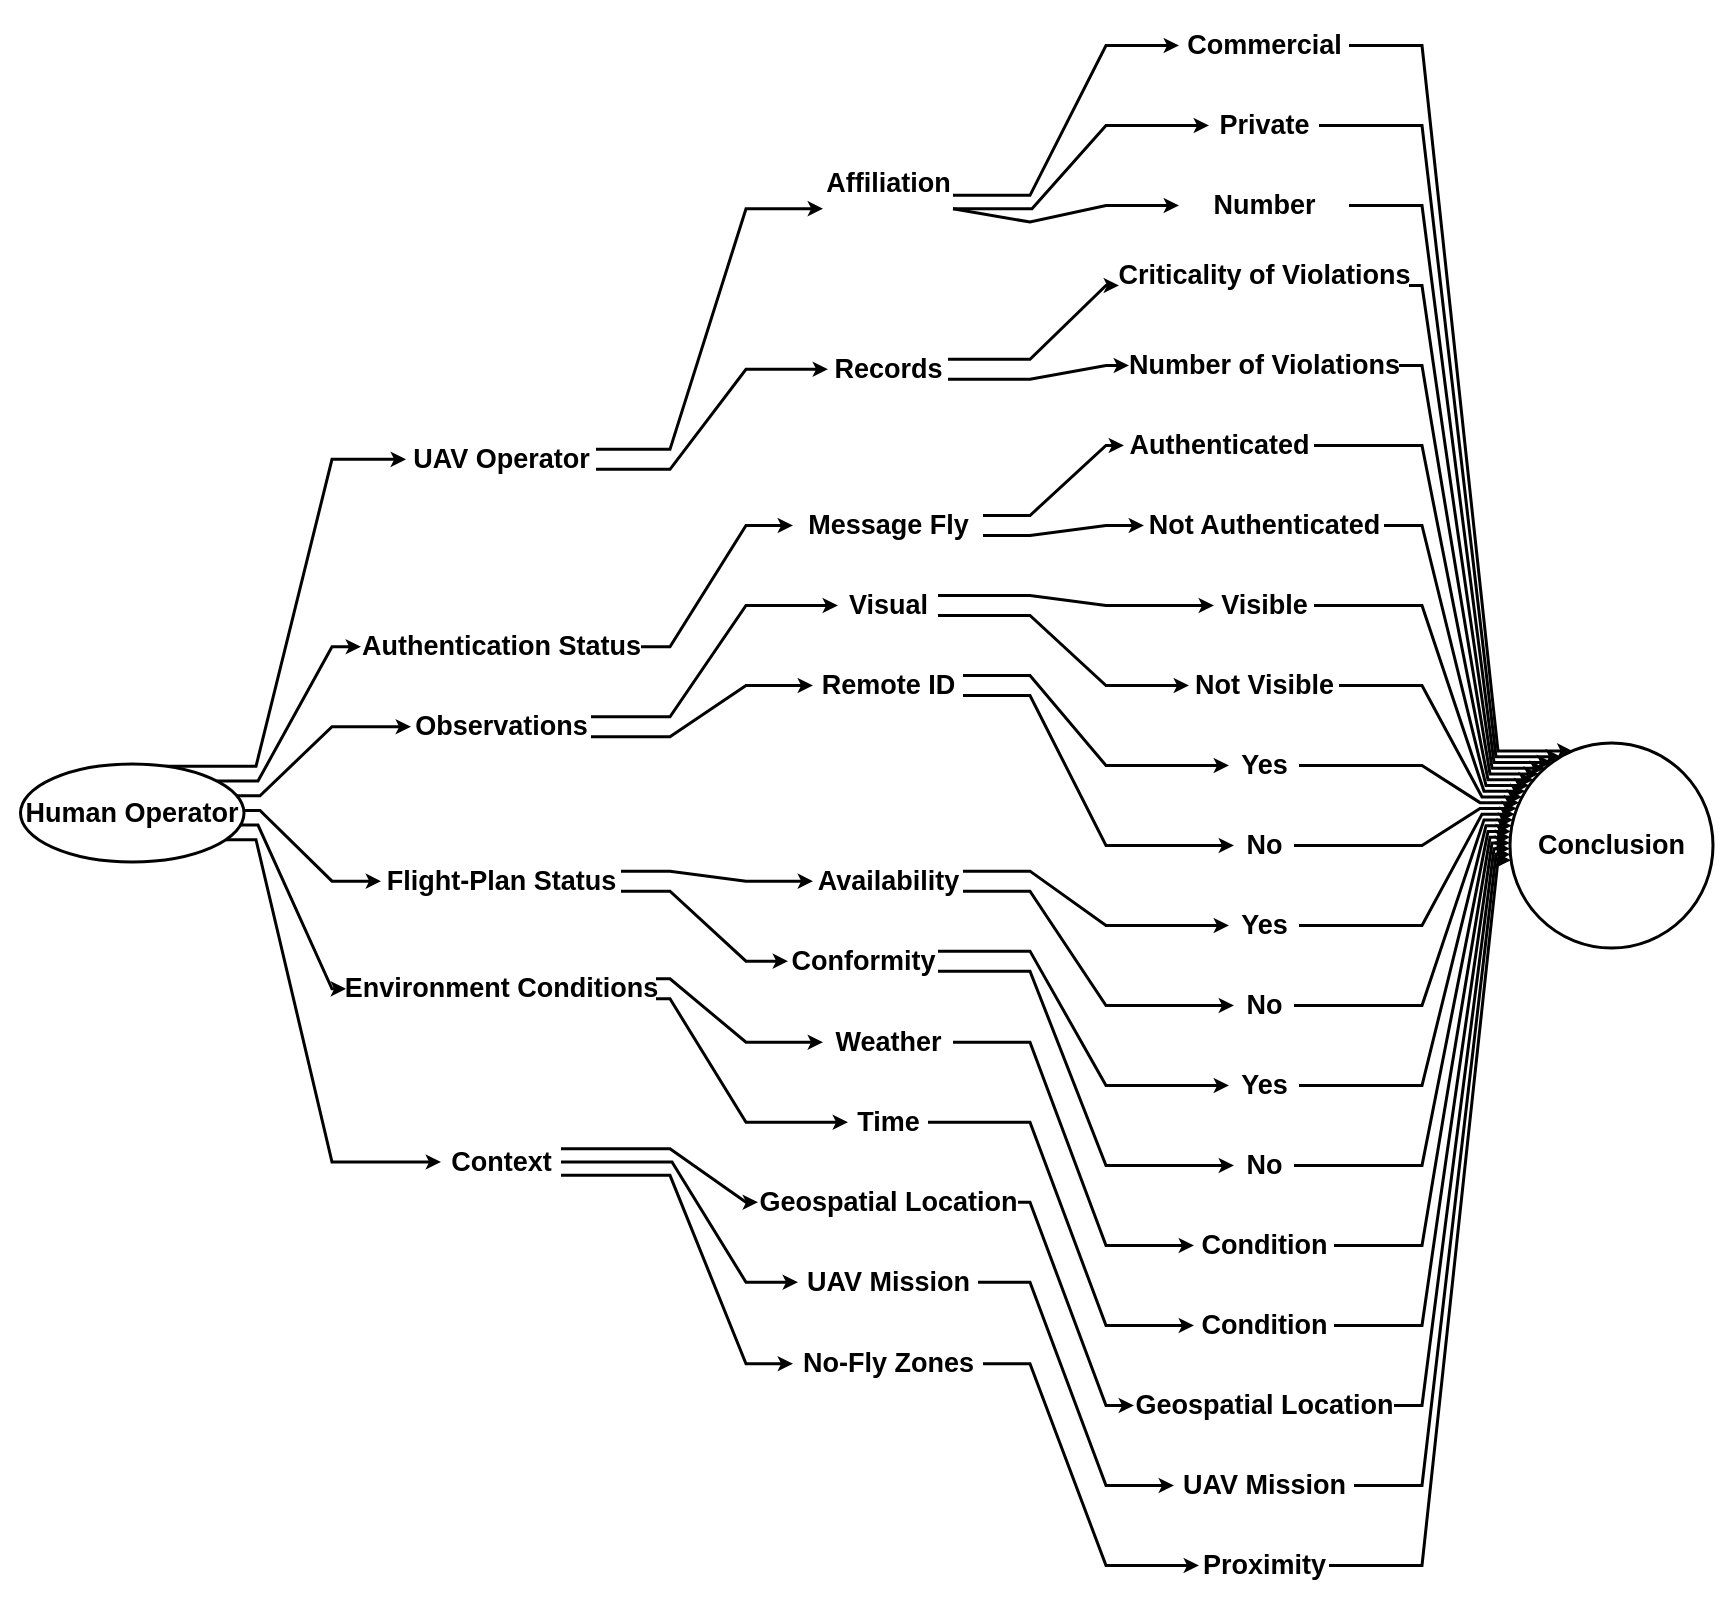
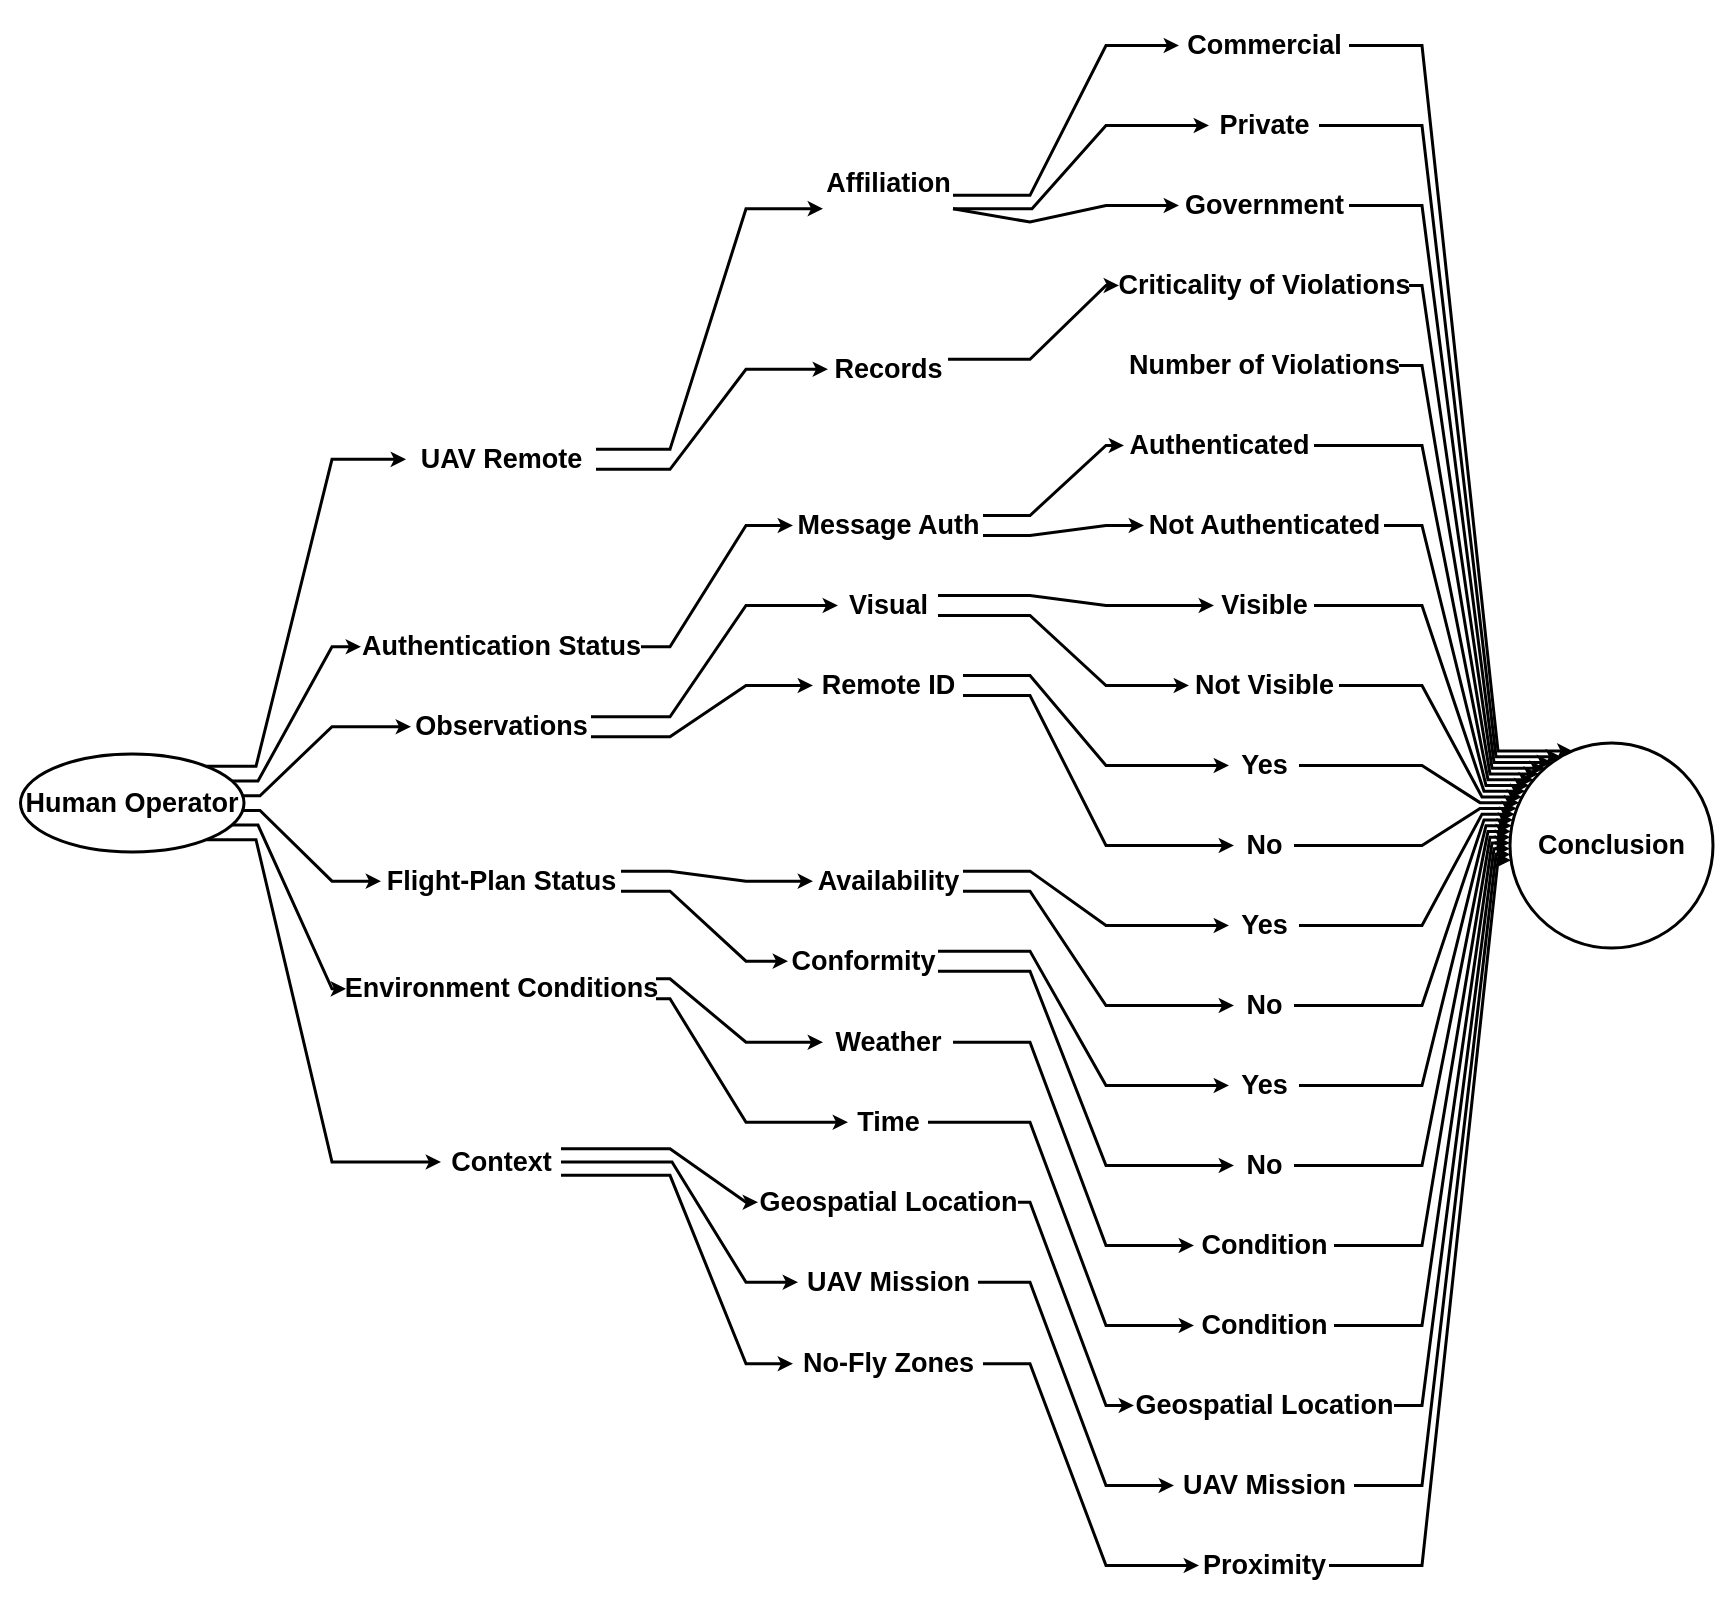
node "Number": label "Number" -> "Government"
node "Criticality of Violations": moved (1264, 276) -> (1264, 286)
edge "Records" -> "Number of Violations": removed
node "UAV Operator": label "UAV Operator" -> "UAV Remote"
node "Message Fly": label "Message Fly" -> "Message Auth"
node "Human Operator": moved (132, 813) -> (132, 803)
